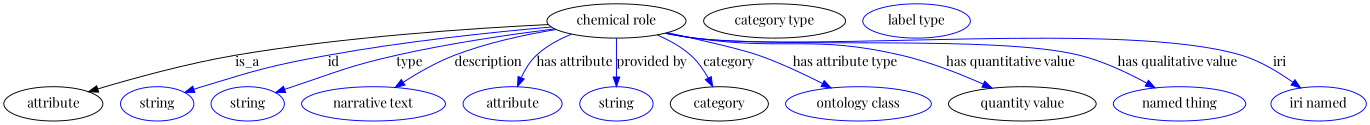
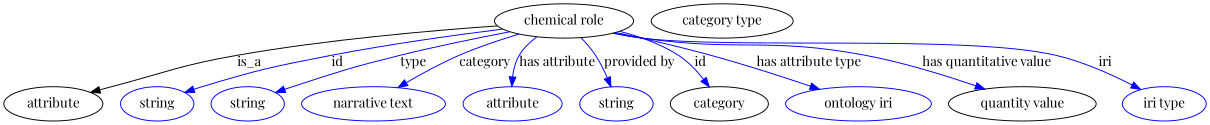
node "label type": removed
edge "chemical role" -> "narrative text": label "description" -> "category"
edge "chemical role" -> "category": label "category" -> "id"
node "ontology class": label "ontology class" -> "ontology iri"
node "named thing": removed
node "iri named": label "iri named" -> "iri type"
